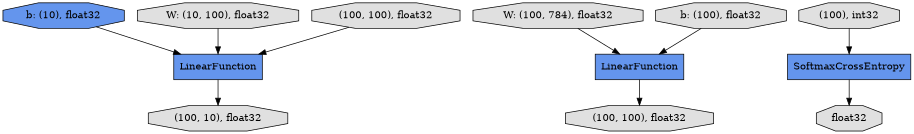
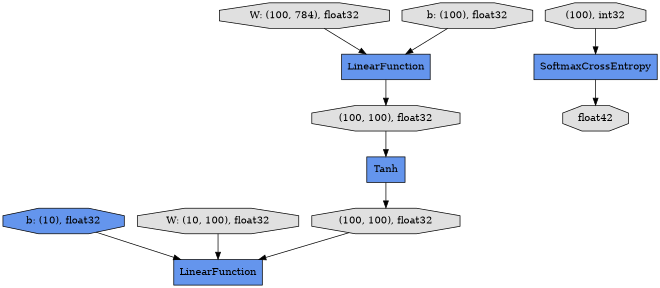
node "(100, 10), float32": removed
node "float32": label "float32" -> "float42"
node "Tanh": added
